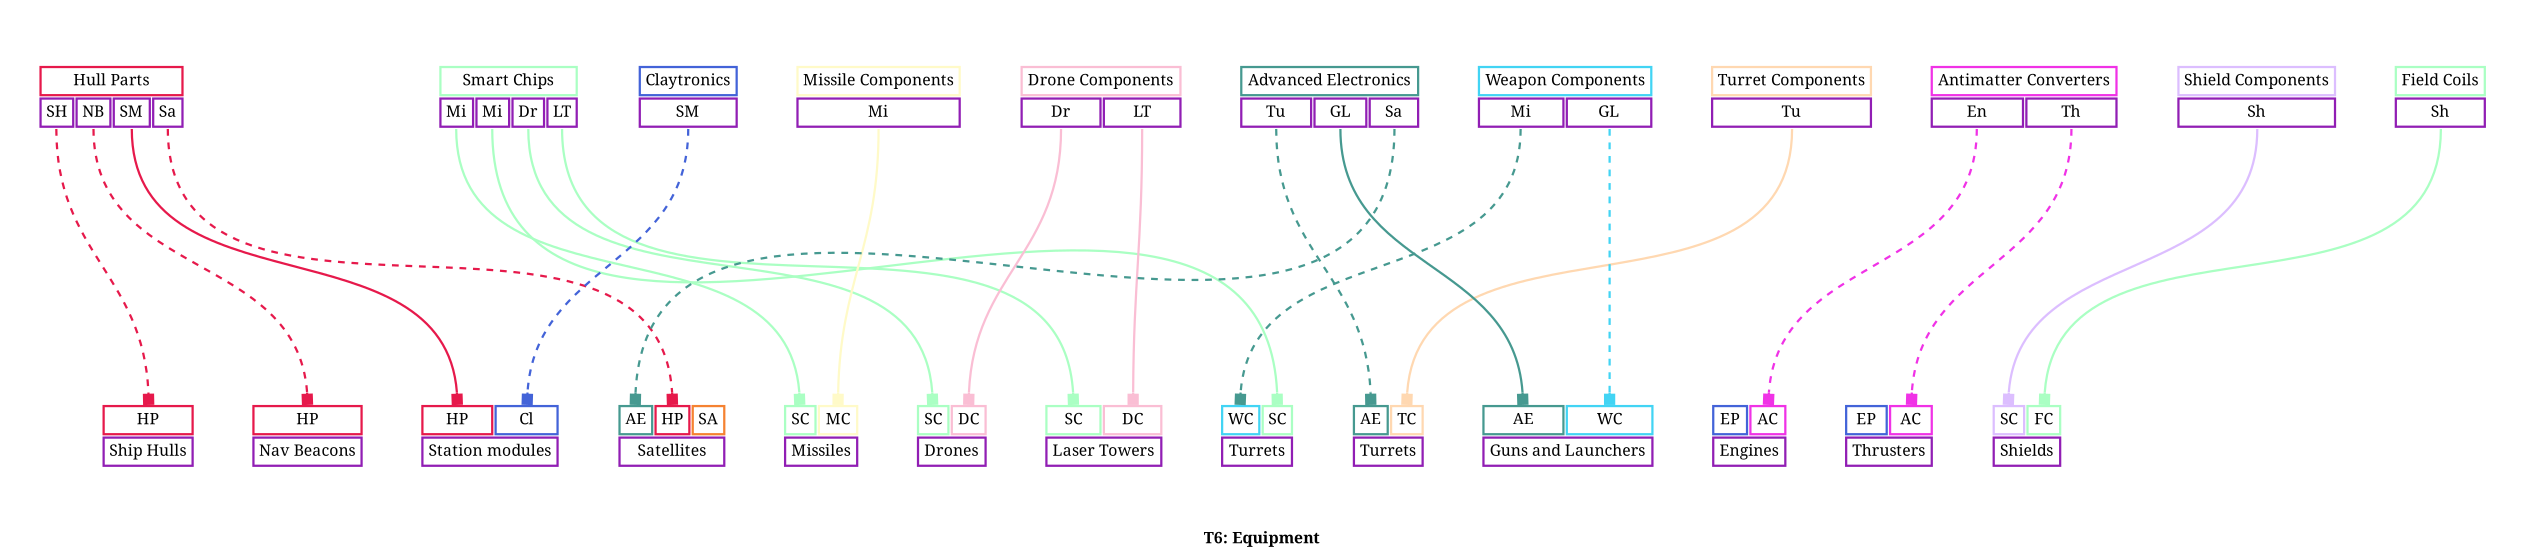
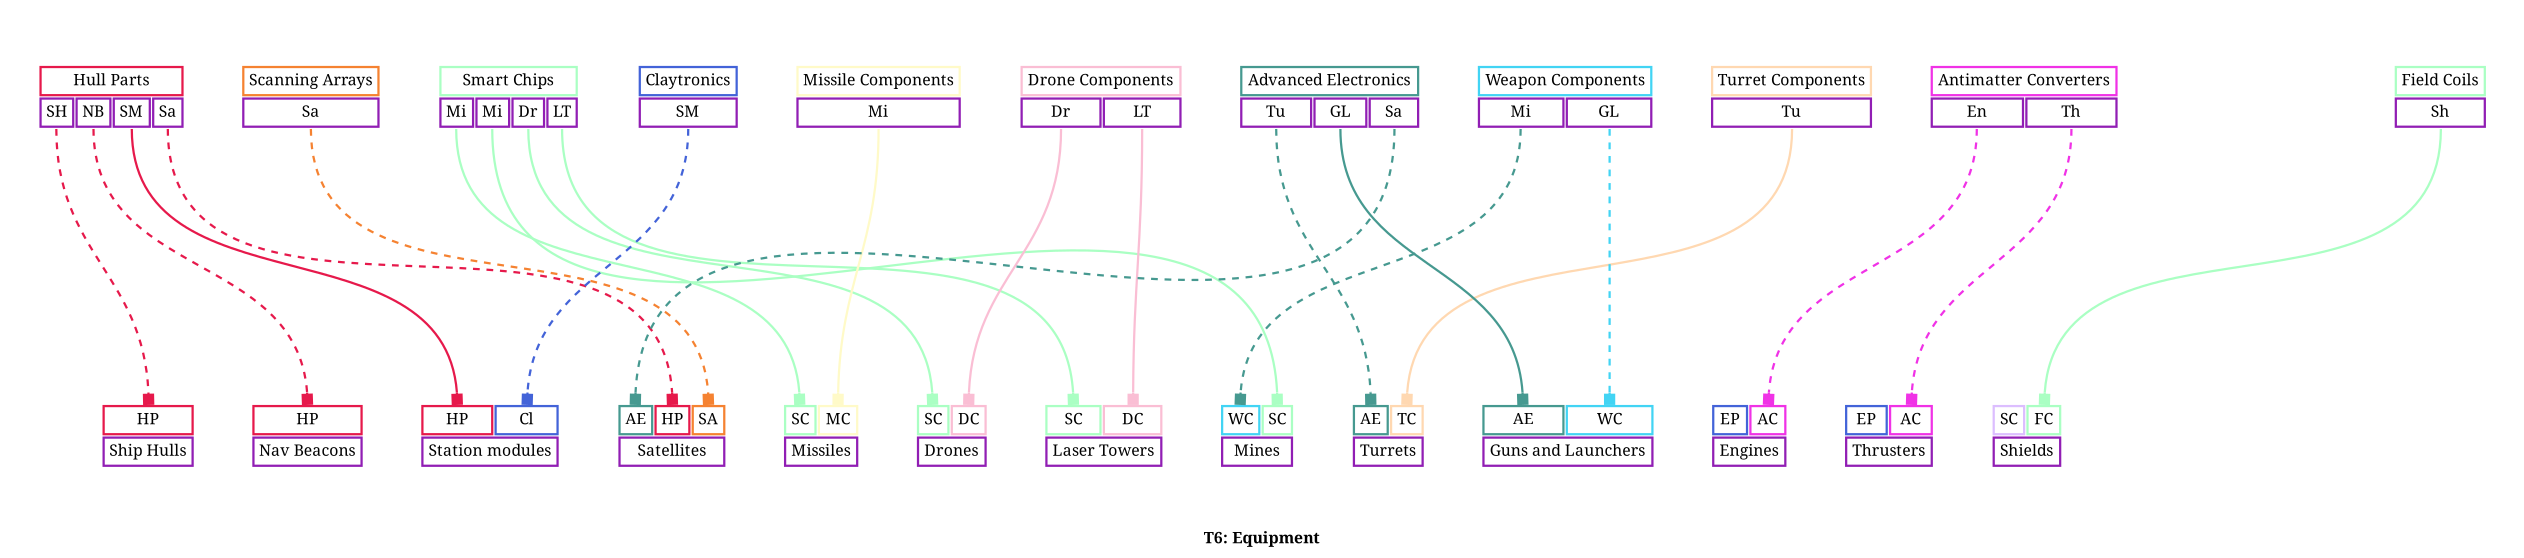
node "Scanning Arrays": added
node "Shield Components": removed
node "WC": text "Turrets" -> "Mines"
